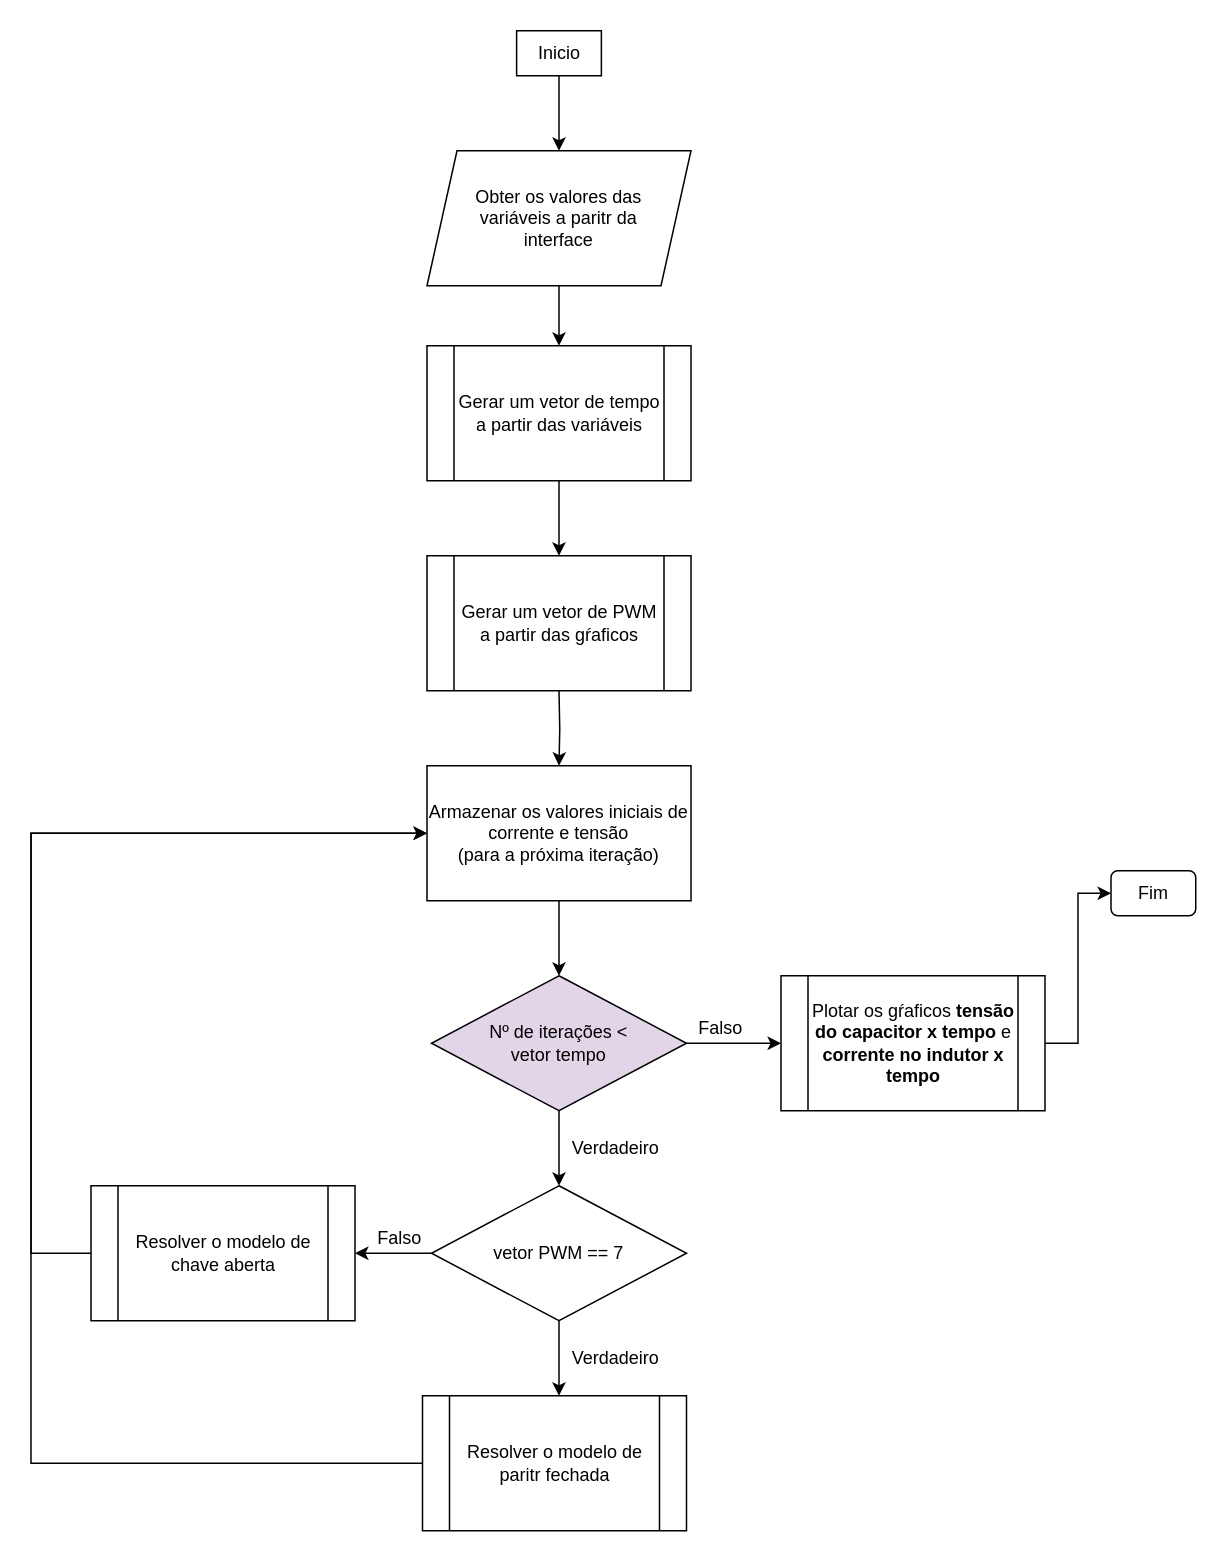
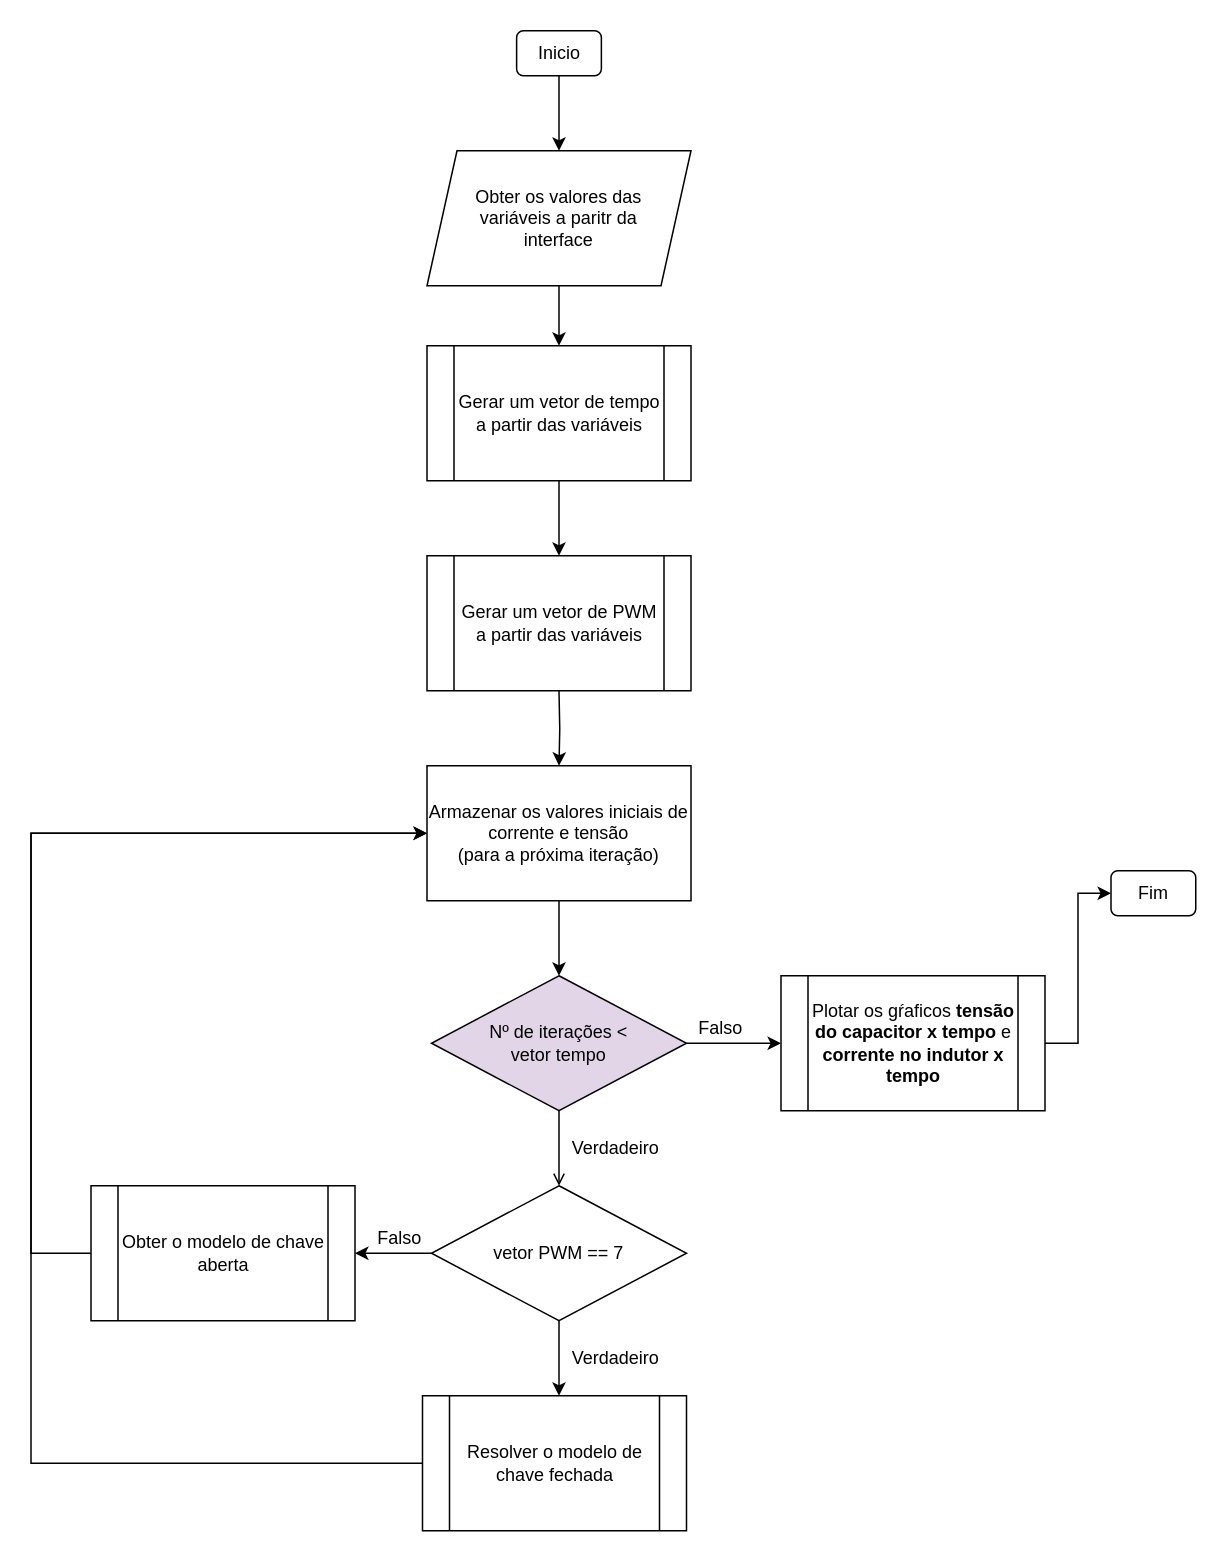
node "Inicio": shape rectangle -> rounded rectangle
node "Gerar um vetor de PWM a partir das gŕaficos": label "Gerar um vetor de PWM a partir das gŕaficos" -> "Gerar um vetor de PWM a partir das variáveis"
edge "Nº de iterações < vetor tempo" -> "vetor PWM == 7": arrowhead classic -> open
node "Resolver o modelo de chave aberta": label "Resolver o modelo de chave aberta" -> "Obter o modelo de chave aberta"
node "Resolver o modelo de paritr fechada": label "Resolver o modelo de paritr fechada" -> "Resolver o modelo de chave fechada"
